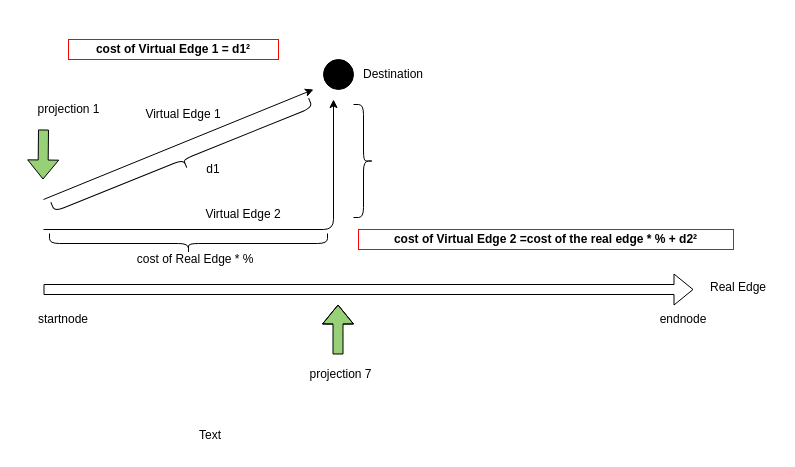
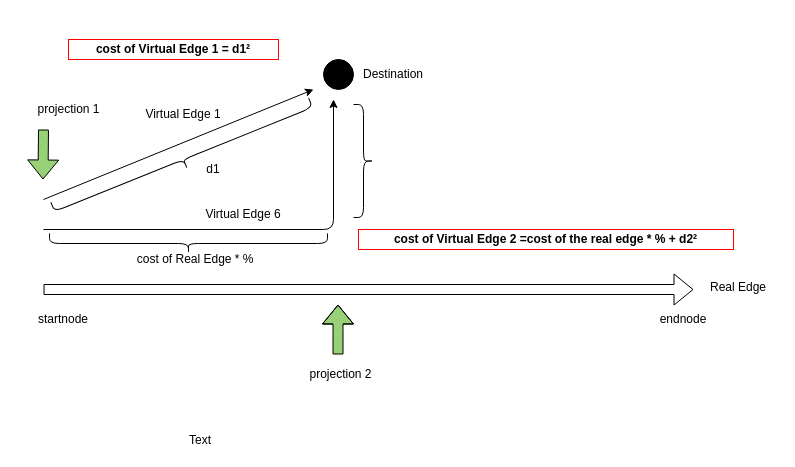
node "Virtual Edge 2": label "Virtual Edge 2" -> "Virtual Edge 6"
node "projection 7": label "projection 7" -> "projection 2"
node "Text": moved (218, 436) -> (208, 441)
